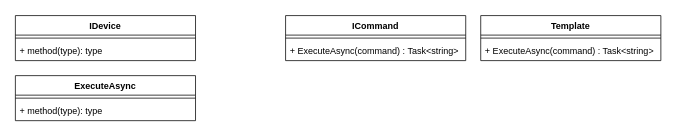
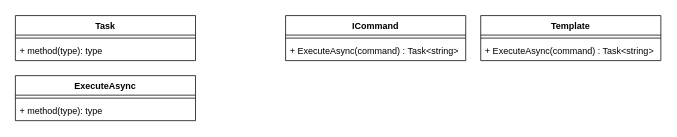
node "IDevice": label "IDevice" -> "Task"
